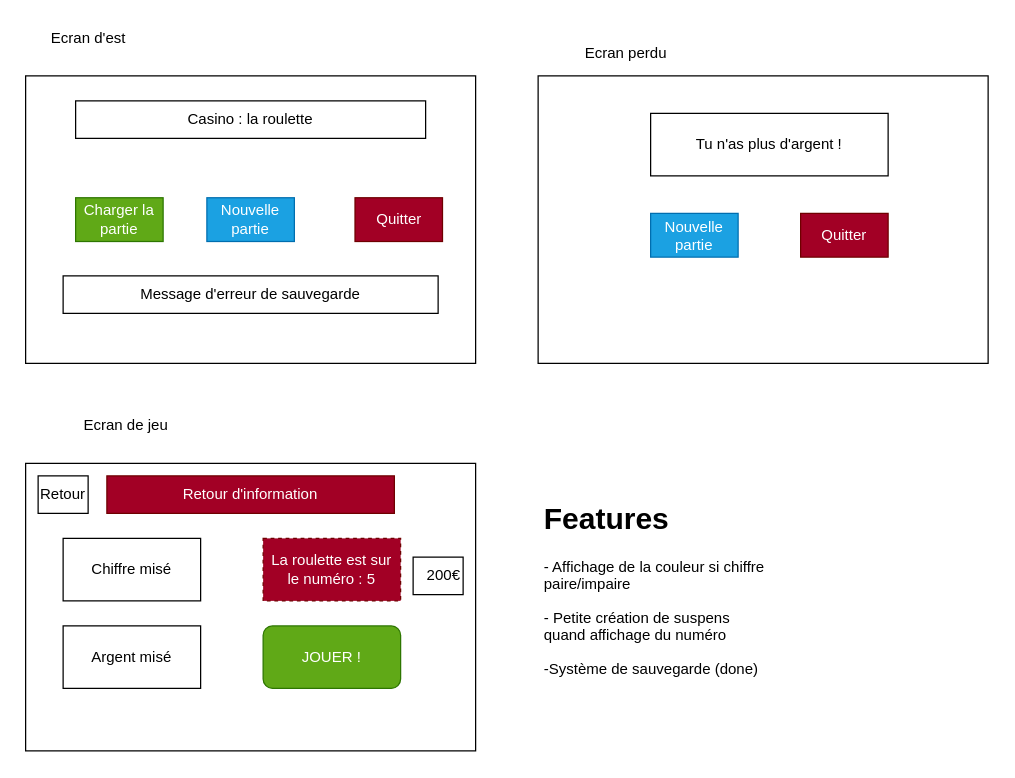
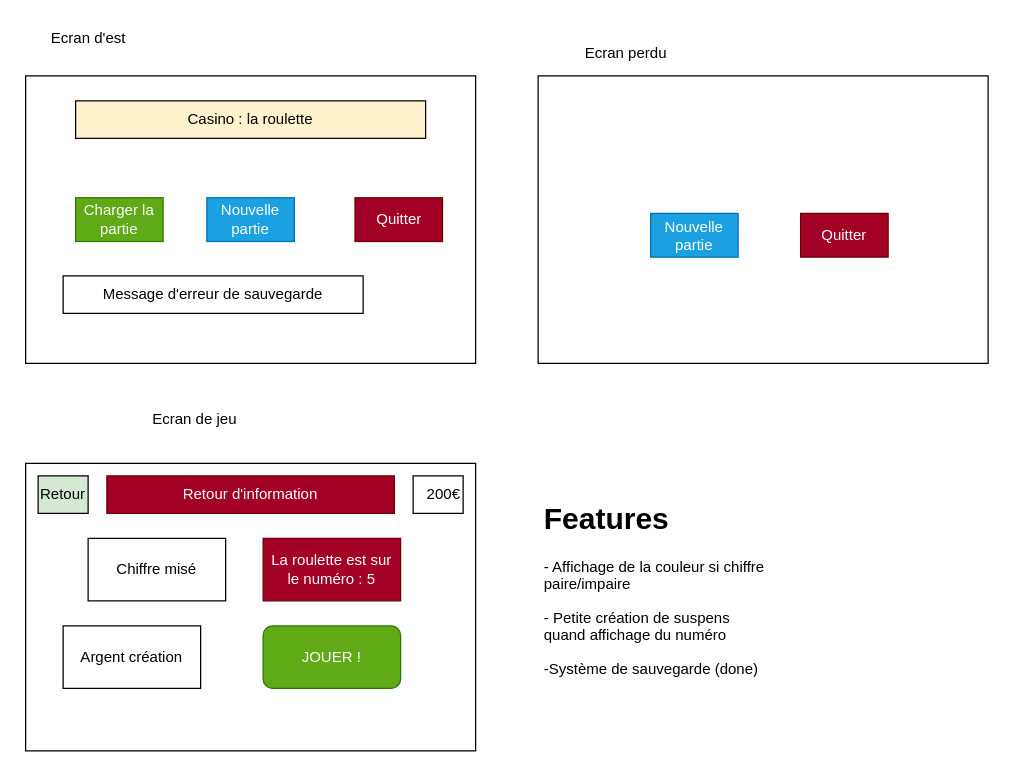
node "Casino : la roulette": fillcolor #ffffff -> #fff2cc
node "Tu n'as plus d'argent !": removed
node "Message d'erreur de sauvegarde": size 375x38 -> 300x38
node "Ecran de jeu": moved (126, 426) -> (194, 419)
node "Retour": fillcolor #ffffff -> #d5e8d4
node "Chiffre misé": moved (132, 569) -> (157, 569)
node "La roulette est sur le numéro : 5": style dashed -> solid
node "200€": moved (438, 576) -> (438, 494)
node "Argent misé": label "Argent misé" -> "Argent création"
